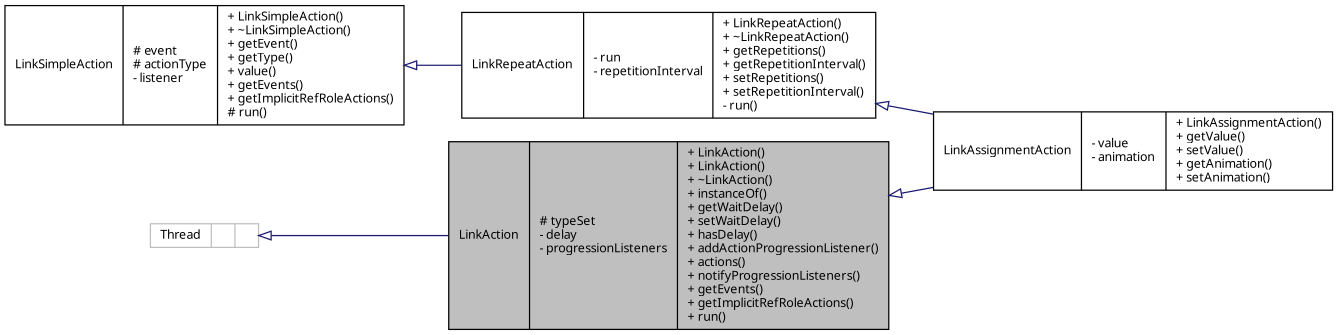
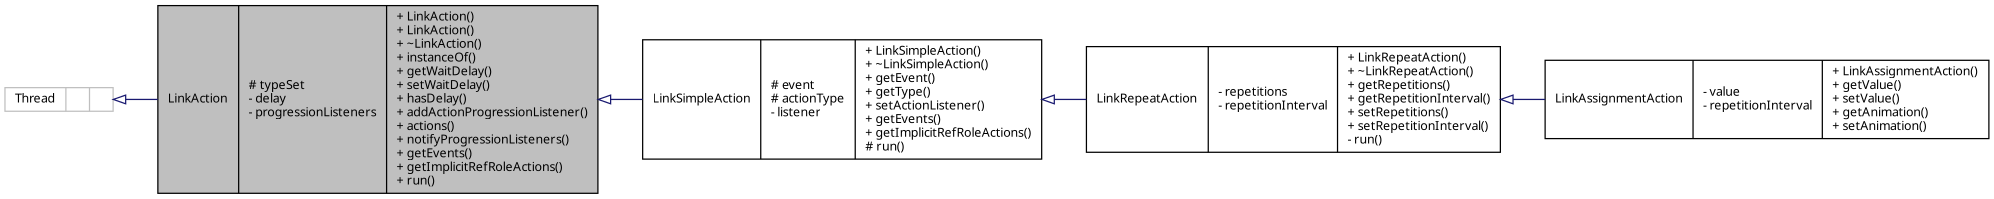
node "LinkRepeatAction": text "- run" -> "- repetitions"
node "LinkSimpleAction": text "+ value()" -> "+ setActionListener()"
node "LinkAssignmentAction": text "- animation" -> "- repetitionInterval"
edge "LinkAssignmentAction" -> "LinkAction": now "LinkSimpleAction" -> "LinkAction"
